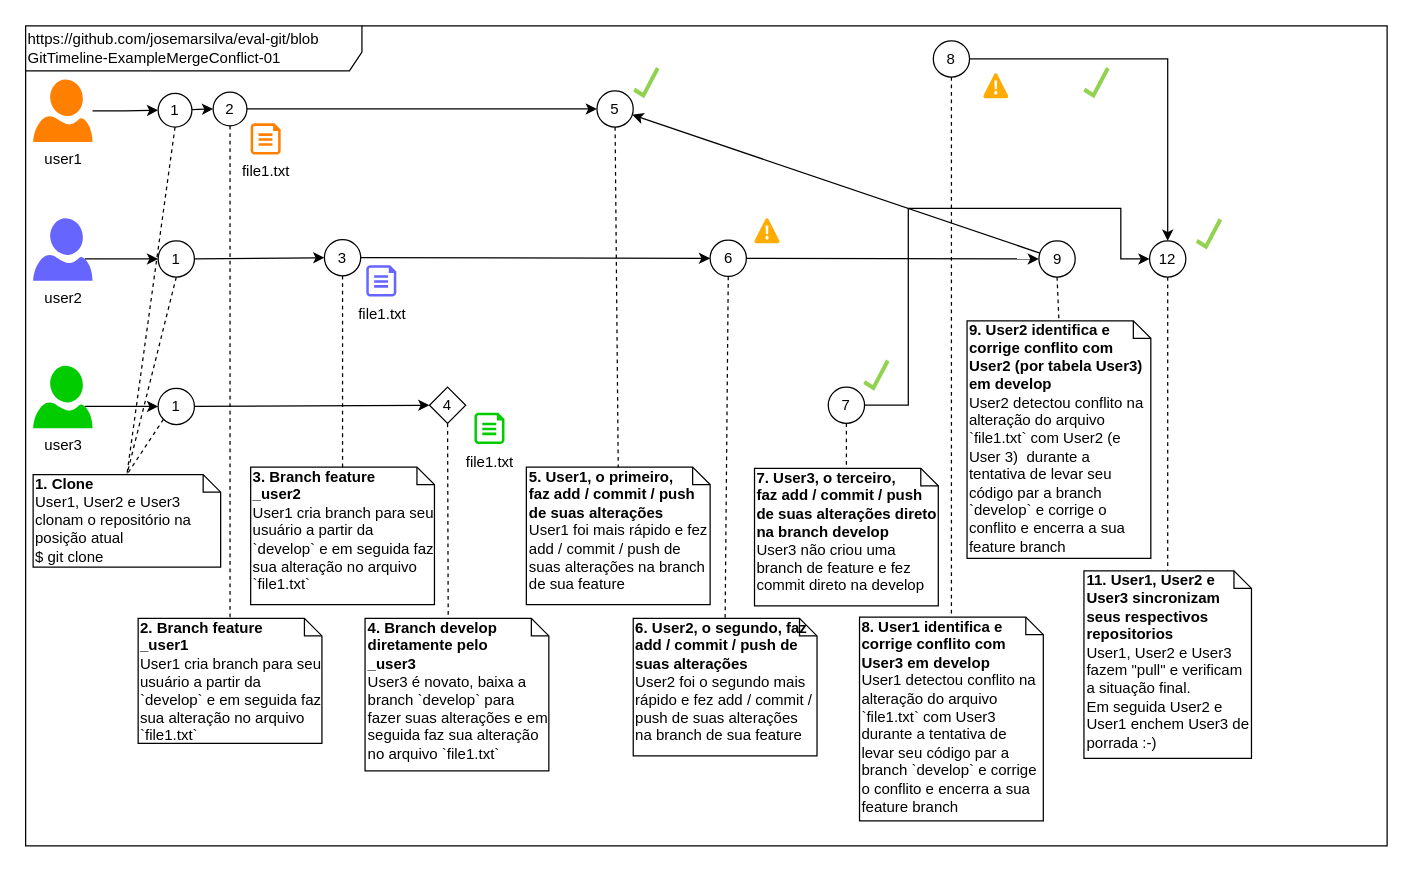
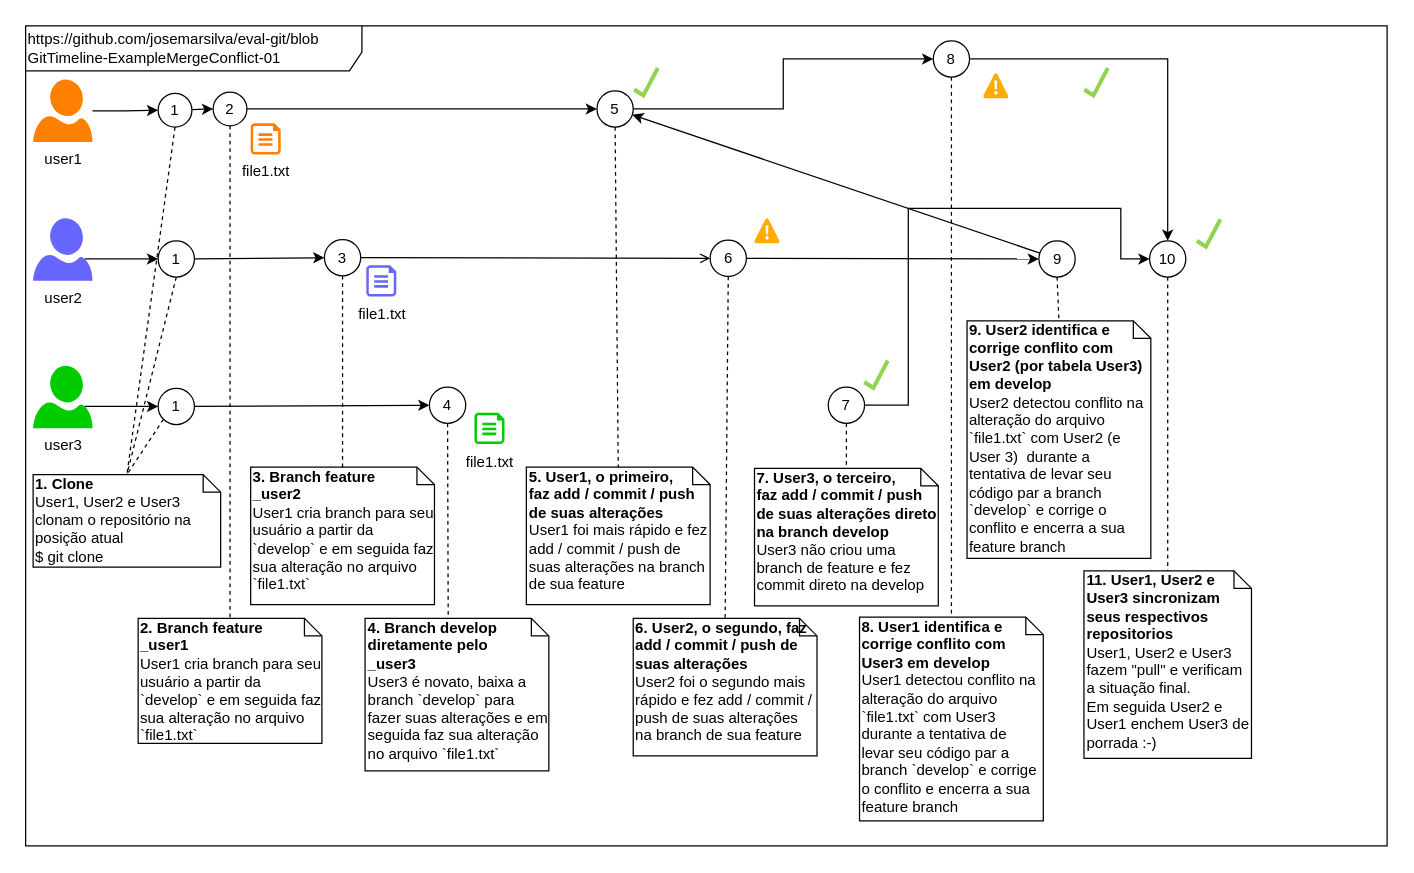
edge "5" -> "8": added
edge "3" -> "6": arrowhead classic -> open
node "12": label "12" -> "10"
node "4": shape diamond -> ellipse
